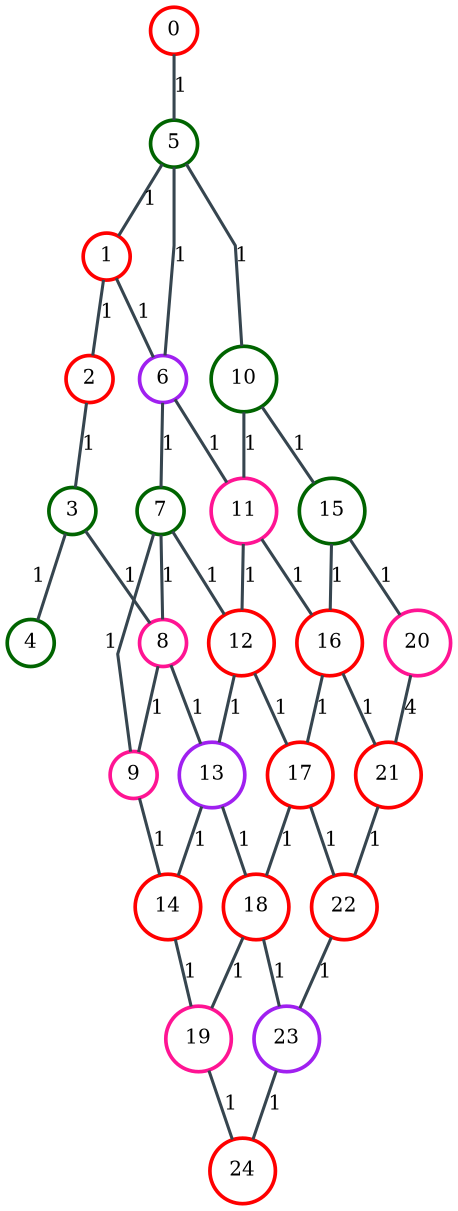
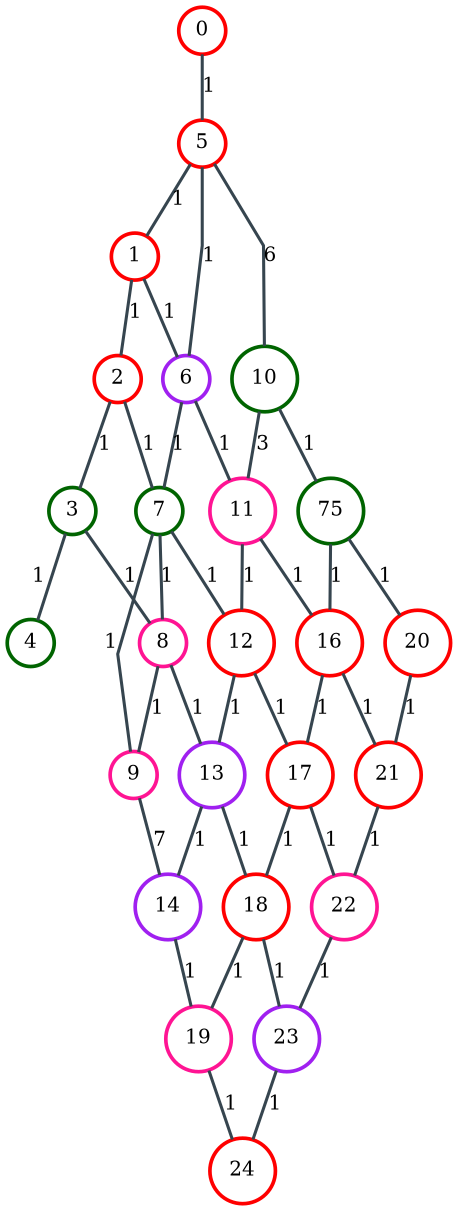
node "5": color darkgreen -> red
edge "5" -- "10": label "1" -> "6"
edge "2" -- "7": added, label "1"
edge "10" -- "11": label "1" -> "3"
node "15": label "15" -> "75"
node "20": color deeppink -> red
edge "20" -- "21": label "4" -> "1"
edge "9" -- "14": label "1" -> "7"
node "14": color red -> purple
node "22": color red -> deeppink
